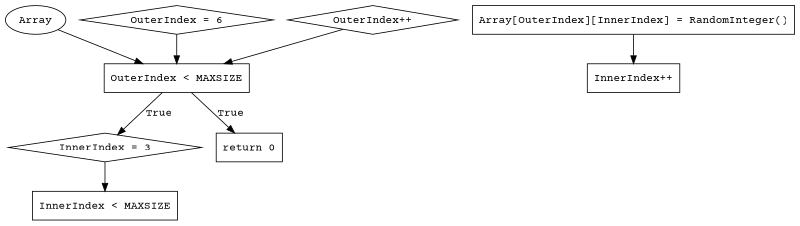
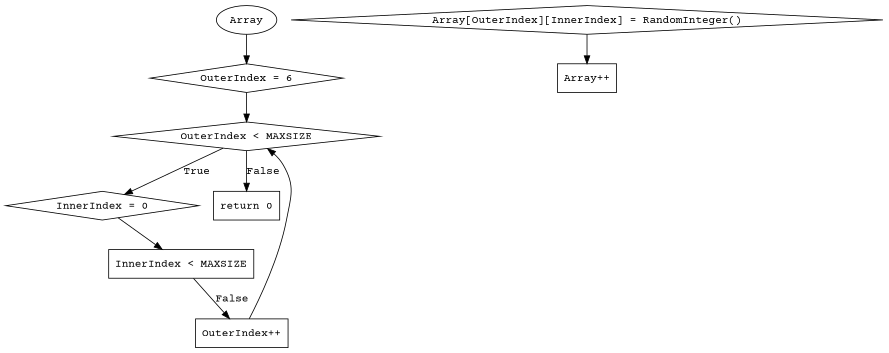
node "OuterIndex++": shape diamond -> box
node "Array[OuterIndex][InnerIndex] = RandomInteger()": shape box -> diamond
edge "Array" -> "OuterIndex < MAXSIZE": now "Array" -> "OuterIndex = 6"
node "OuterIndex < MAXSIZE": shape box -> diamond
node "InnerIndex++": label "InnerIndex++" -> "Array++"
edge "OuterIndex < MAXSIZE" -> "return 0": label "True" -> "False"
node "InnerIndex = 3": label "InnerIndex = 3" -> "InnerIndex = 0"
edge "InnerIndex < MAXSIZE" -> "OuterIndex++": added, label "False"
